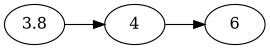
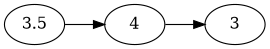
node "3.8": label "3.8" -> "3.5"
node "6": label "6" -> "3"
